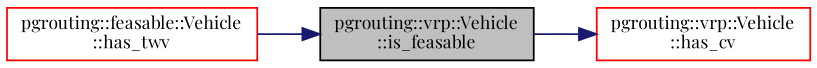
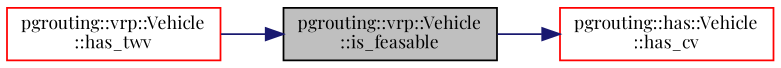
node "pgrouting::feasable::Vehicle ::has_twv": label "pgrouting::feasable::Vehicle ::has_twv" -> "pgrouting::vrp::Vehicle ::has_twv"
node "pgrouting::vrp::Vehicle ::has_cv": label "pgrouting::vrp::Vehicle ::has_cv" -> "pgrouting::has::Vehicle ::has_cv"
